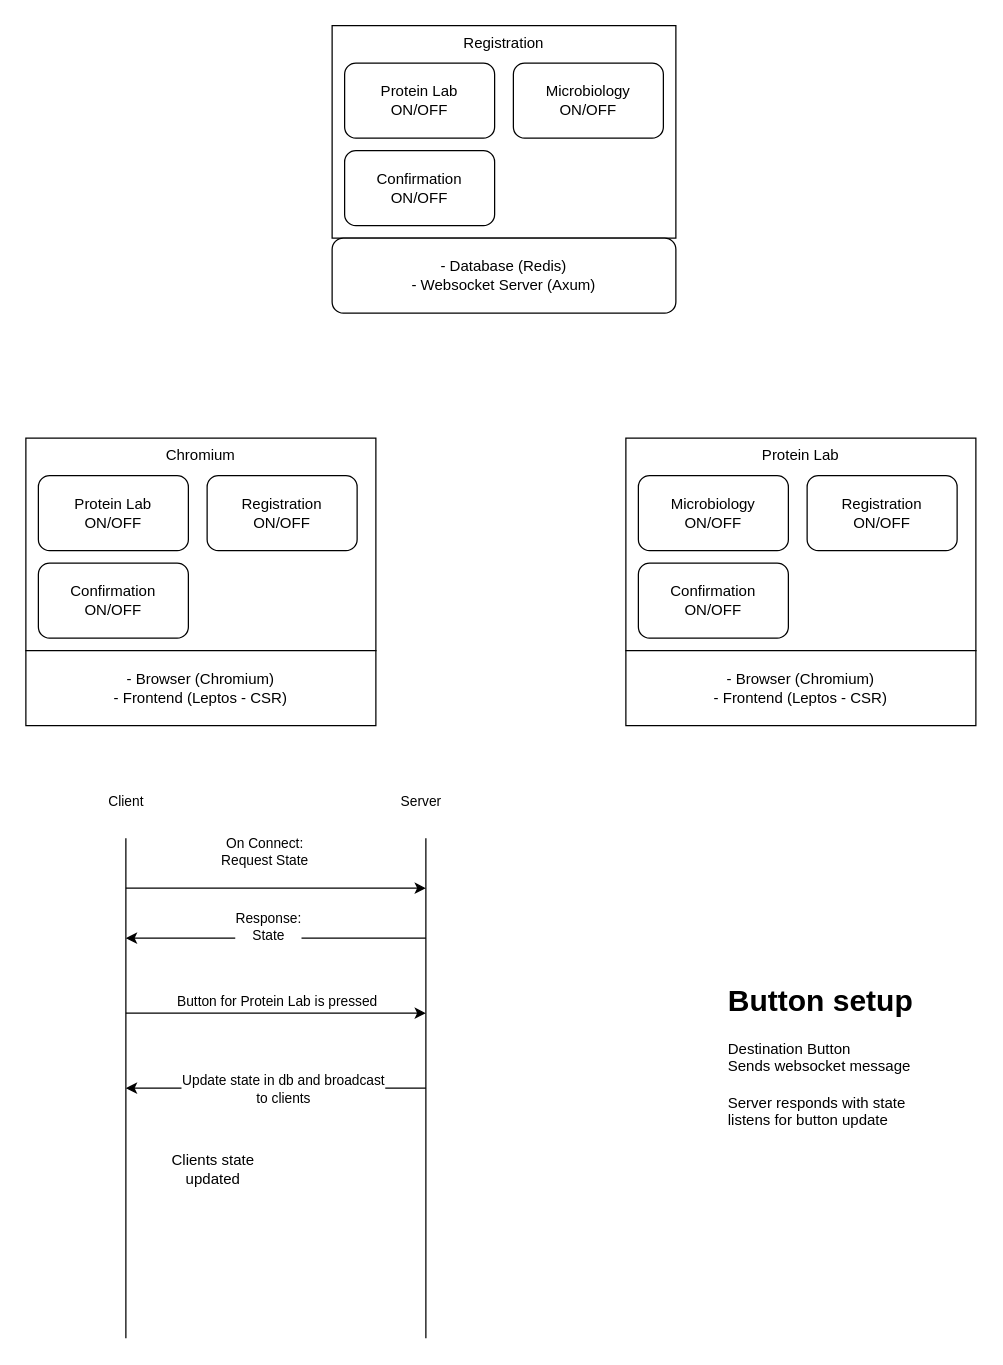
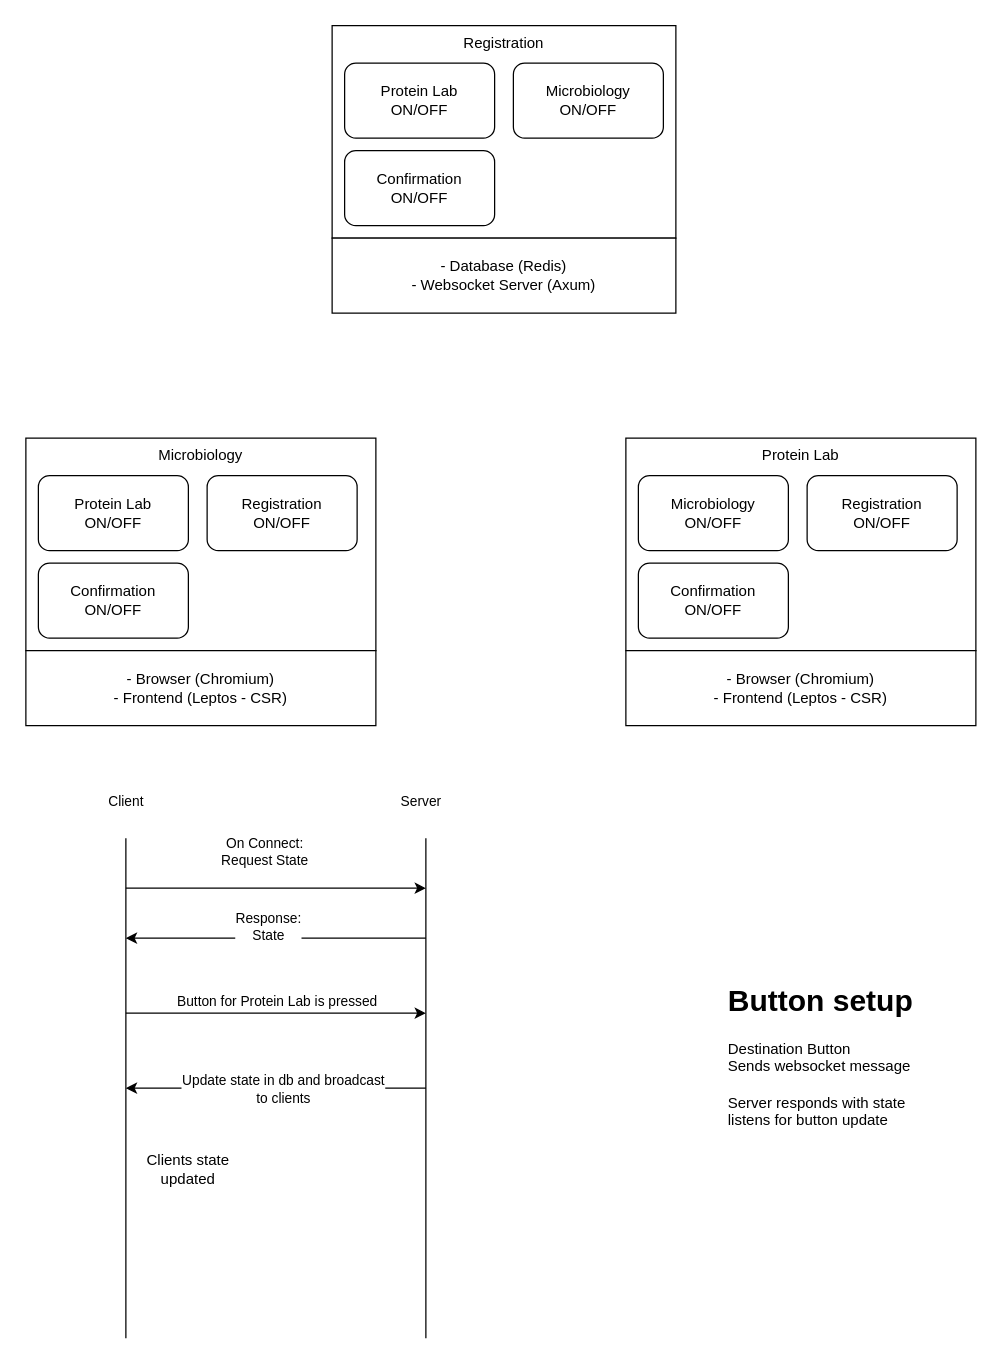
node "- Database (Redis) - Websocket Server (Axum)": shape rounded rectangle -> rectangle
node "Chromium": label "Chromium" -> "Microbiology"
node "Clients state updated": moved (213, 1169) -> (188, 1169)
